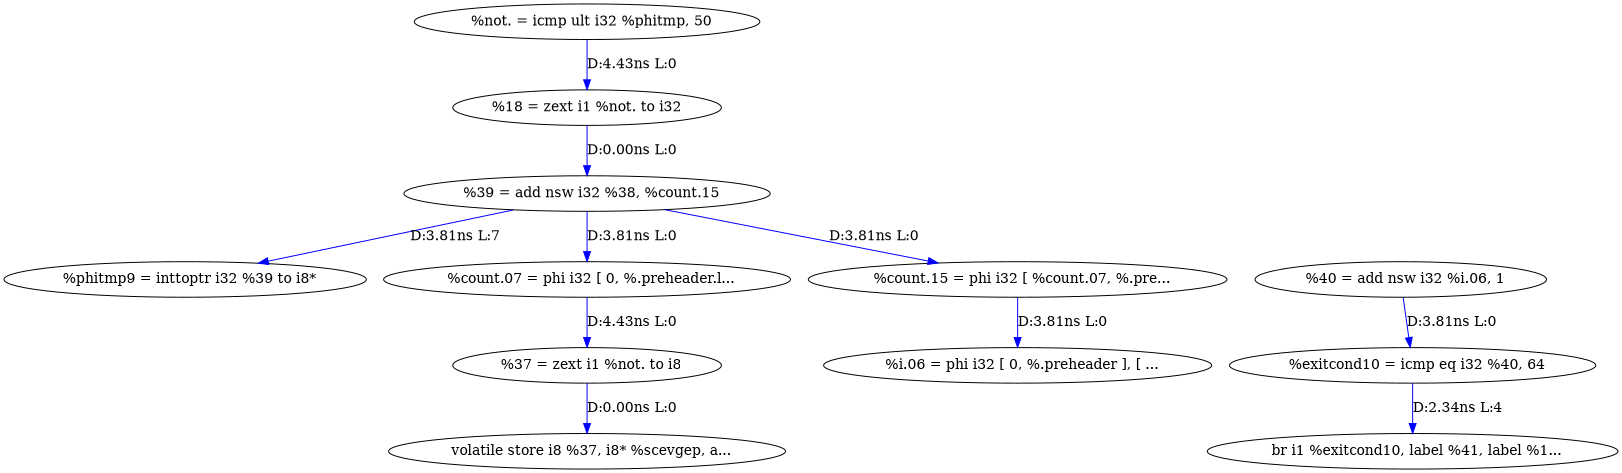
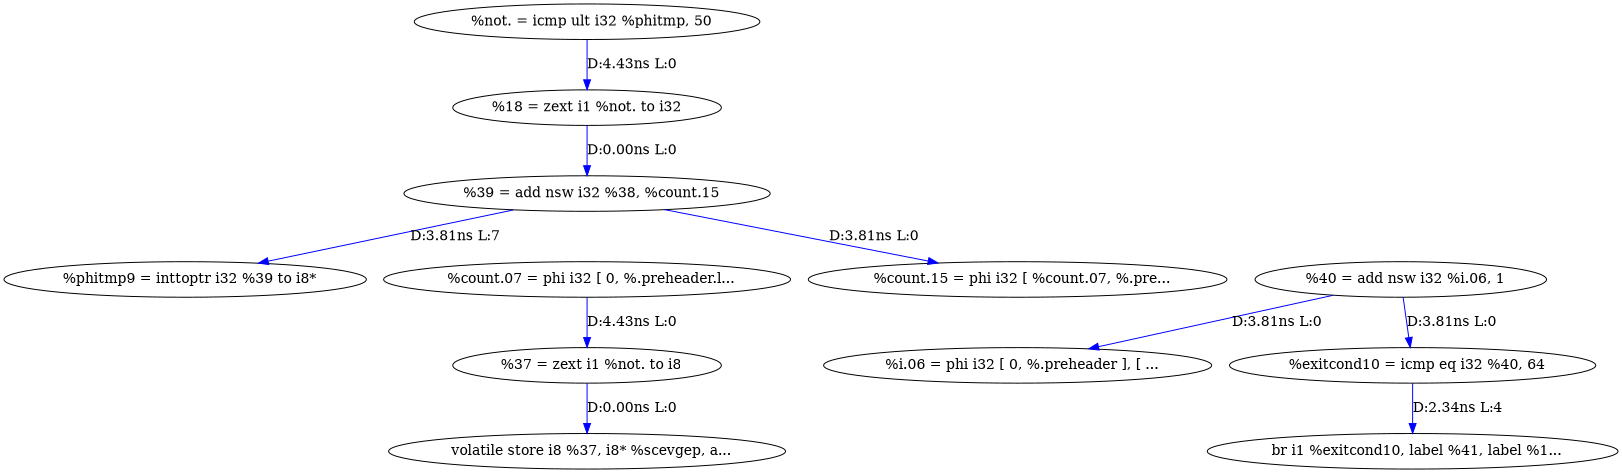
edge "%39 = add nsw i32 %38, %count.15" -> "%count.07 = phi i32 [ 0, %.preheader.l...": removed, label "D:3.81ns L:0"
edge "%count.15 = phi i32 [ %count.07, %.pre..." -> "%i.06 = phi i32 [ 0, %.preheader ], [ ...": now "%40 = add nsw i32 %i.06, 1" -> "%i.06 = phi i32 [ 0, %.preheader ], [ ..."
